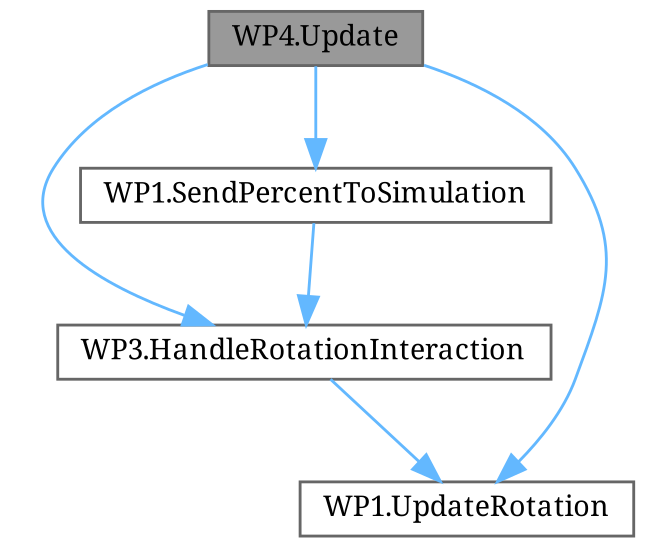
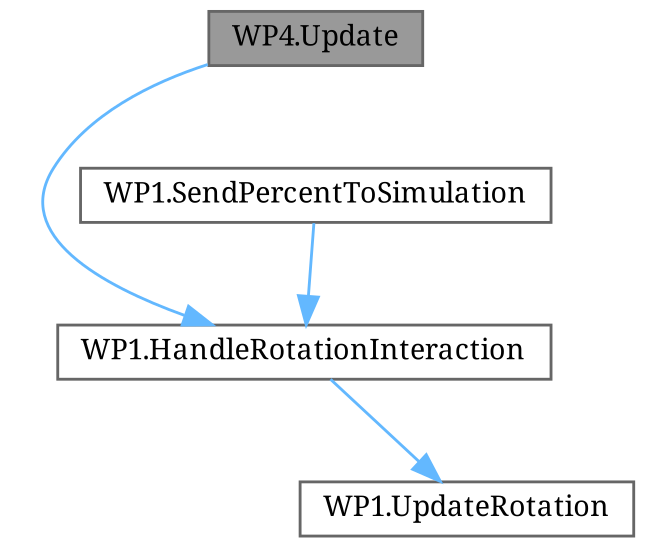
edge "WP4.Update" -> "WP1.SendPercentToSimulation": removed
edge "WP4.Update" -> "WP1.UpdateRotation": removed
node "WP3.HandleRotationInteraction": label "WP3.HandleRotationInteraction" -> "WP1.HandleRotationInteraction"
